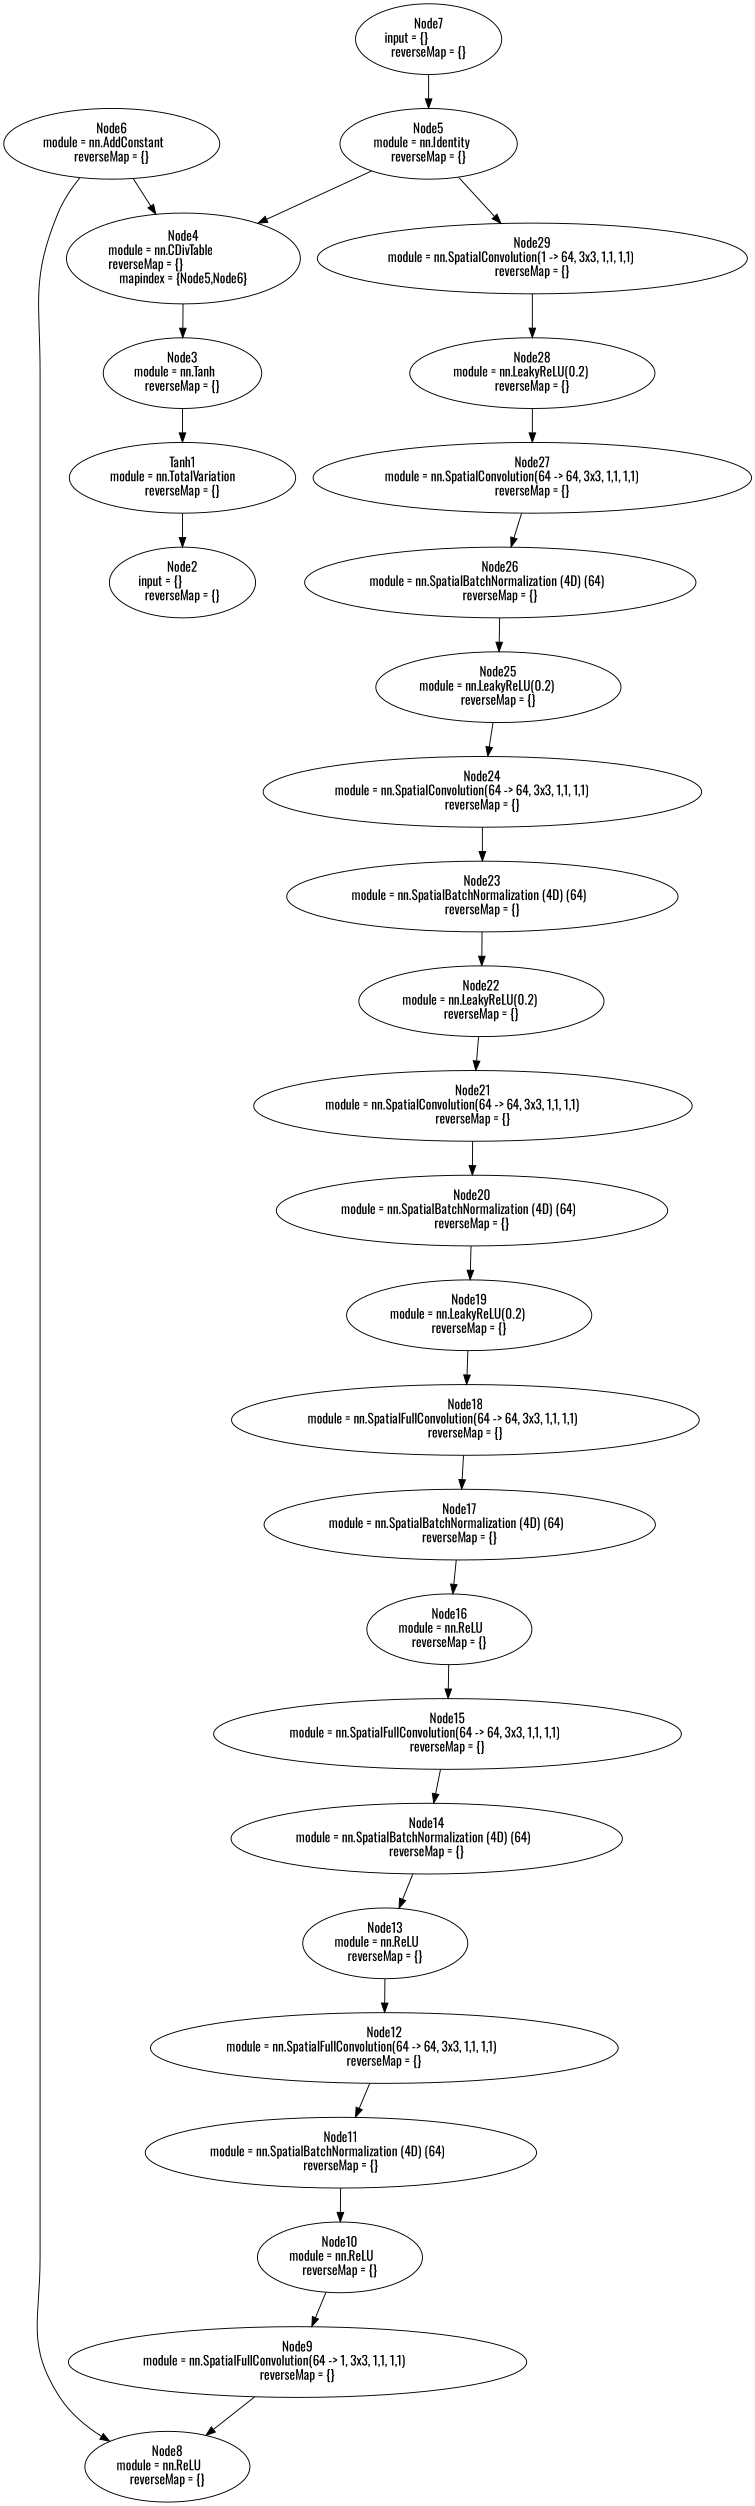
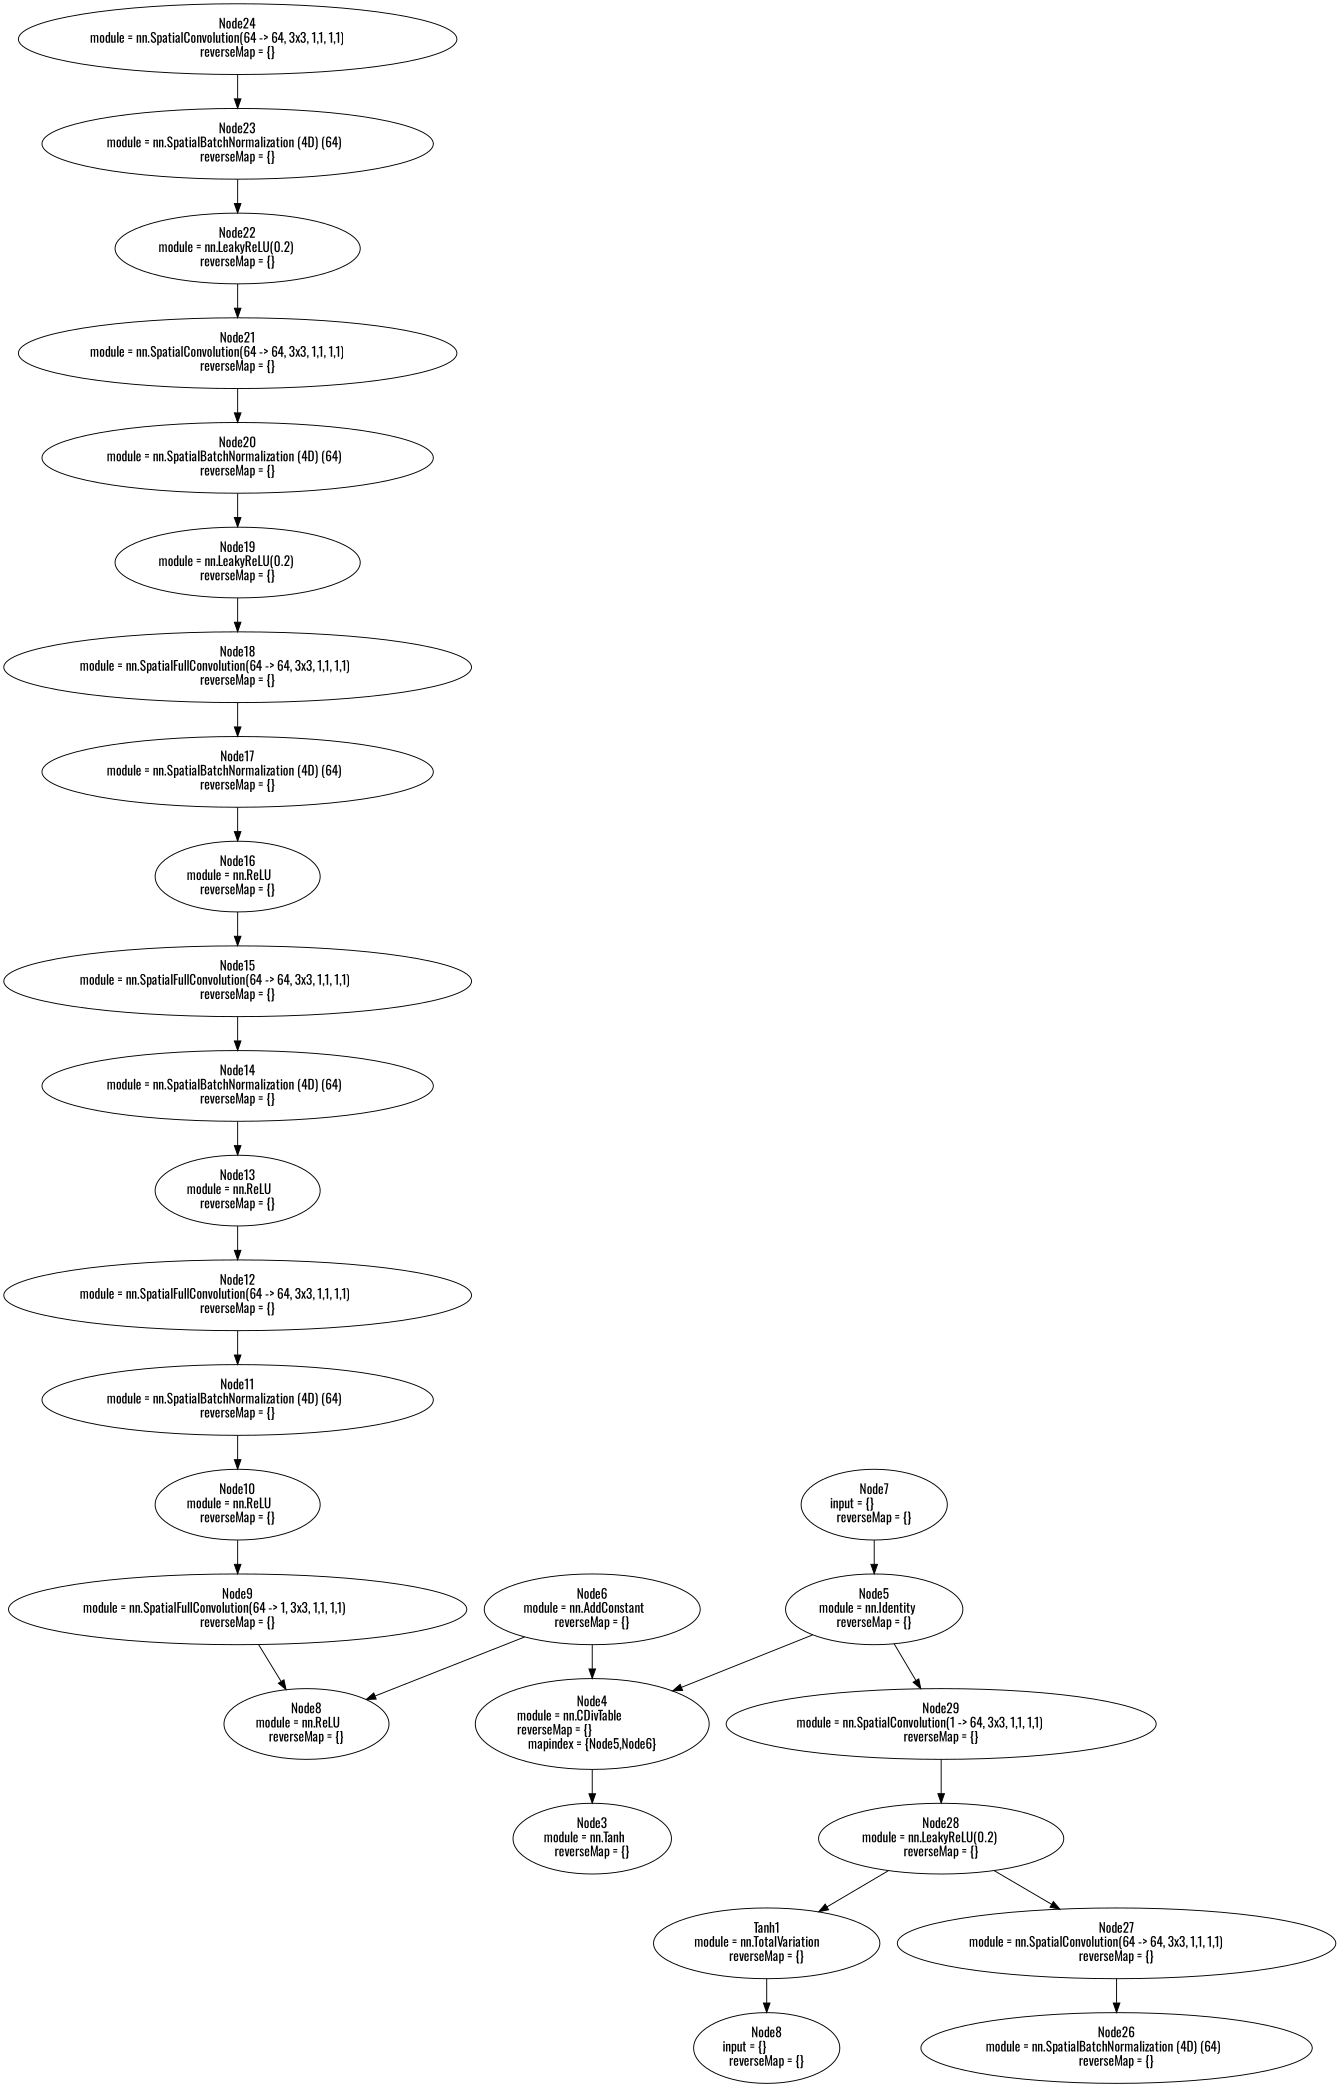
edge "Node3 module = nn.Tanh reverseMap = {}" -> "Tanh1 module = nn.TotalVariation reverseMap = {}": now "Node28 module = nn.LeakyReLU(0.2) reverseMap = {}" -> "Tanh1 module = nn.TotalVariation reverseMap = {}"
node "Node2 input = {} reverseMap = {}": label "Node2 input = {} reverseMap = {}" -> "Node8 input = {} reverseMap = {}"
node "Node25 module = nn.LeakyReLU(0.2) reverseMap = {}": removed
